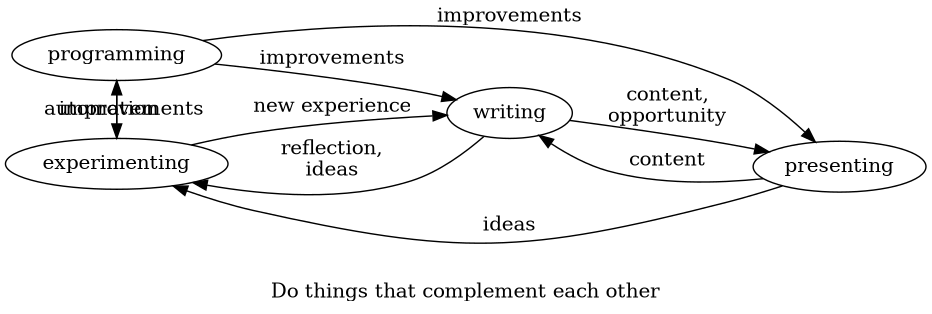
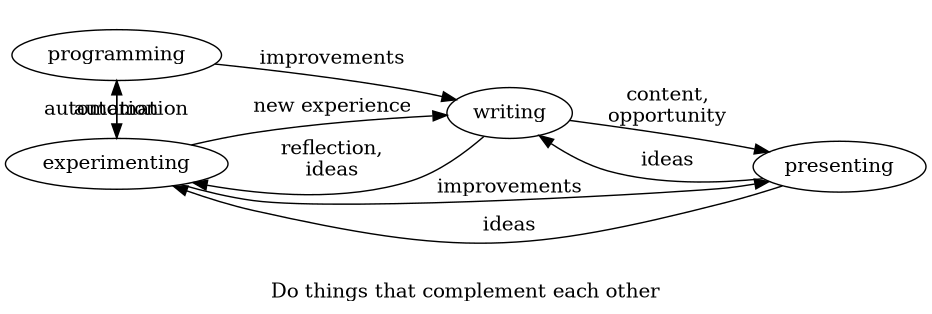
edge "programming" -> "presenting": now "experimenting" -> "presenting"
edge "programming" -> "experimenting": label "improvements" -> "automation"
edge "presenting" -> "writing": label "content" -> "ideas"
